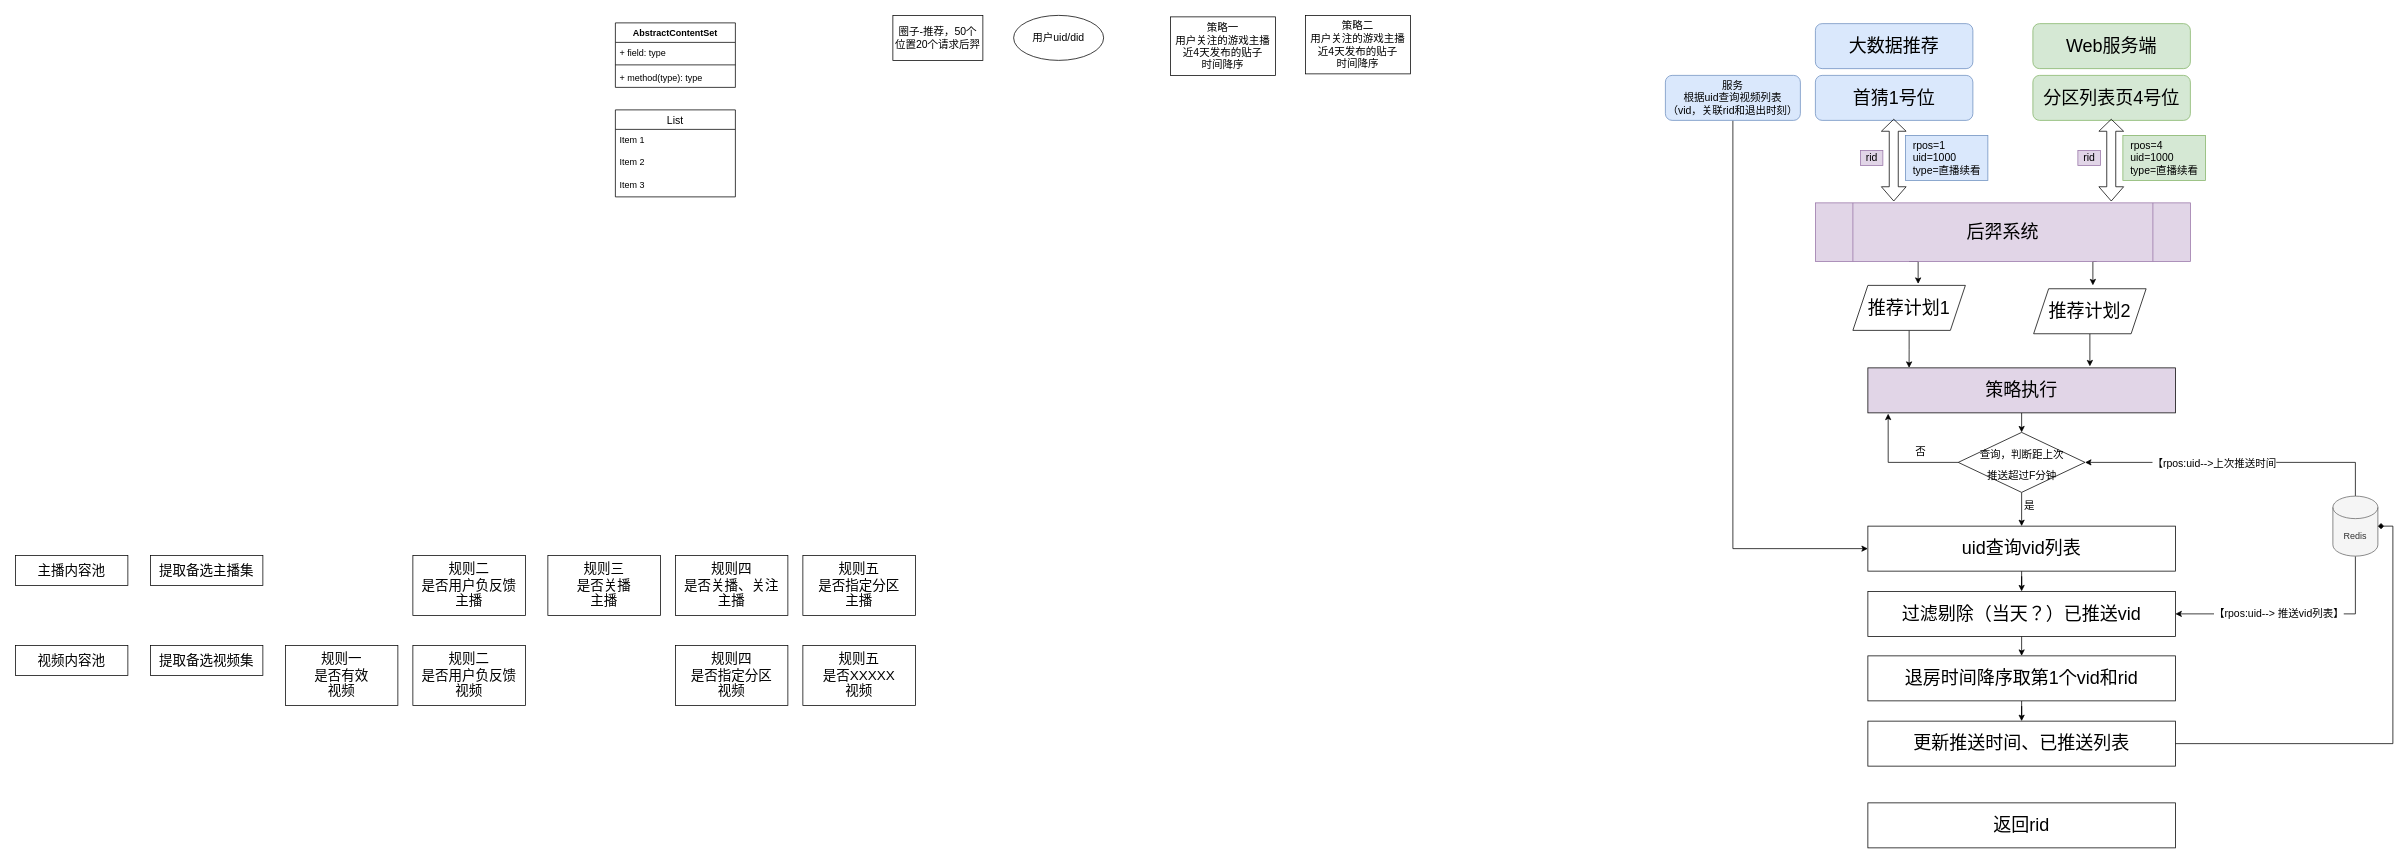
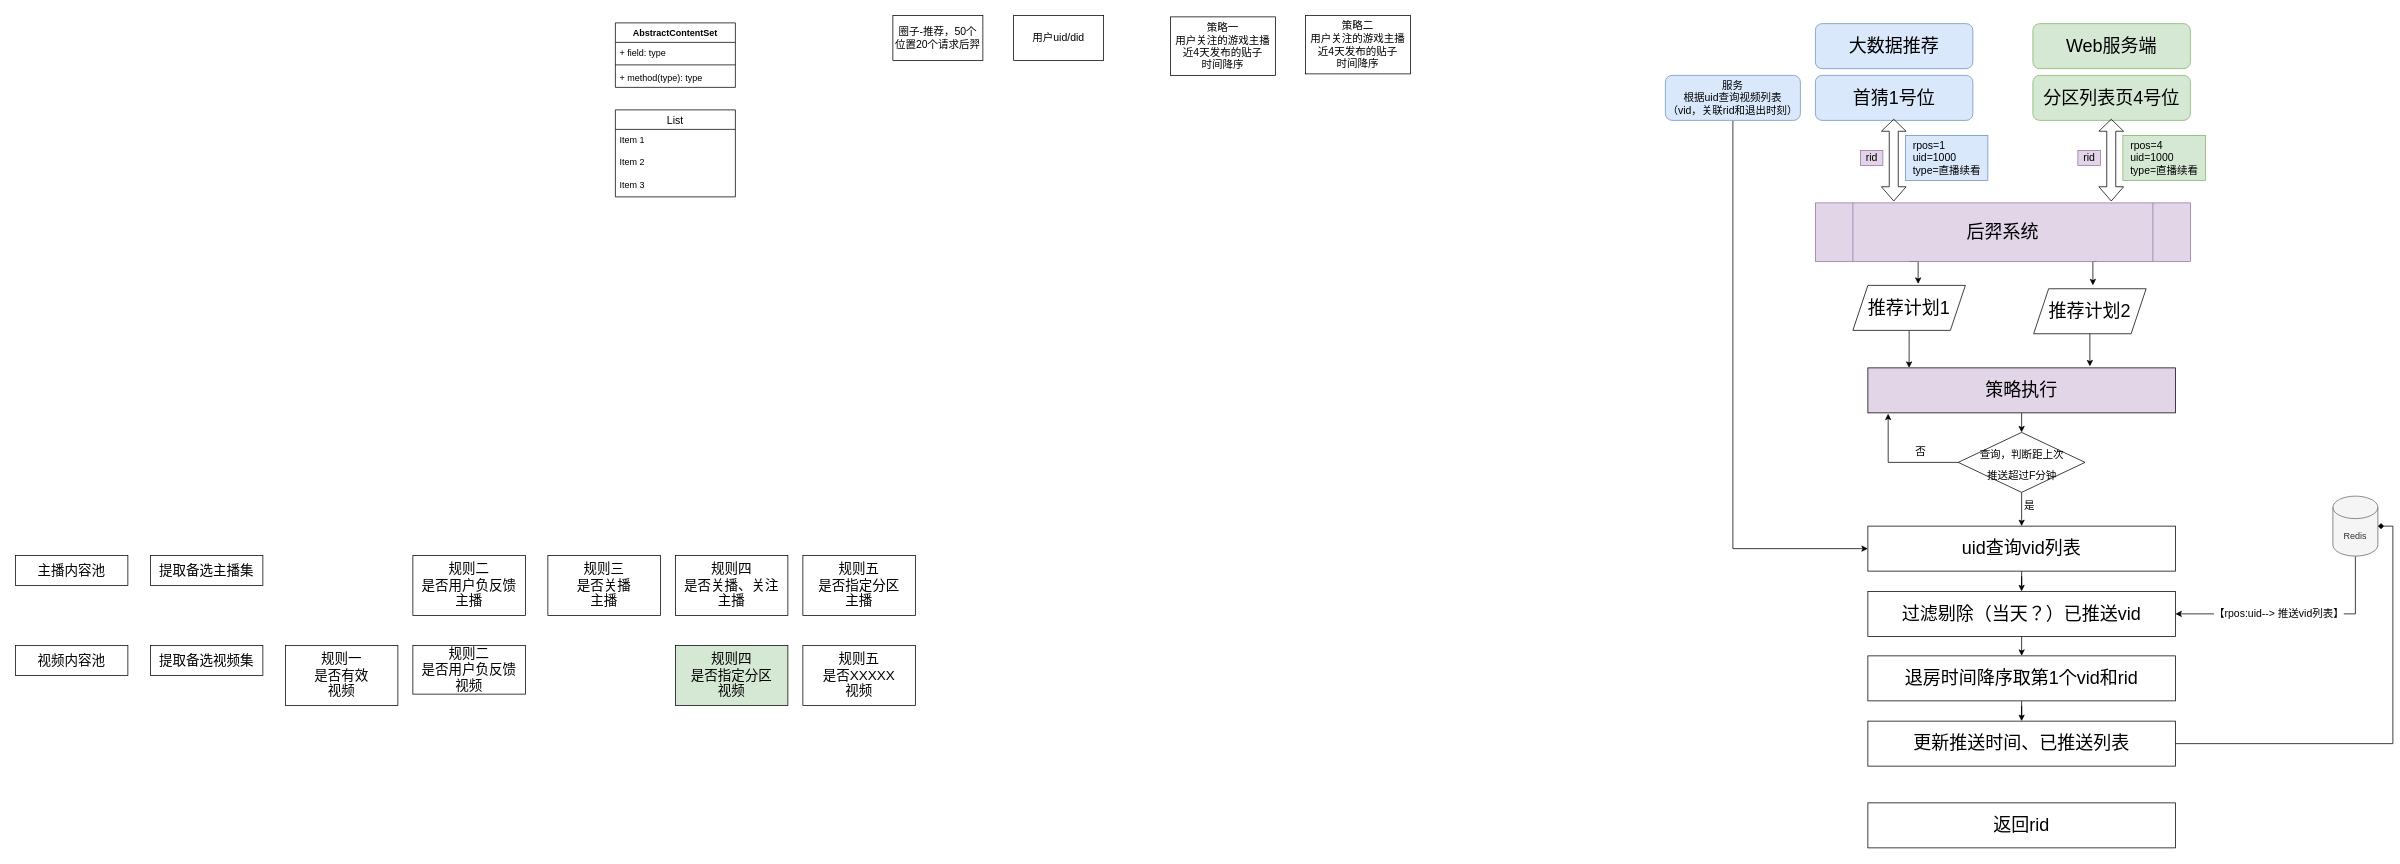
node "用户uid/did": shape ellipse -> rectangle
edge "Redis" -> "查询，判断距上次 推送超过F分钟": removed, label "【rpos:uid-->上次推送时间"
node "规则二 是否用户负反馈 视频": size 113x60 -> 113x49
node "规则四 是否指定分区 视频": fillcolor #ffffff -> #d5e8d4
